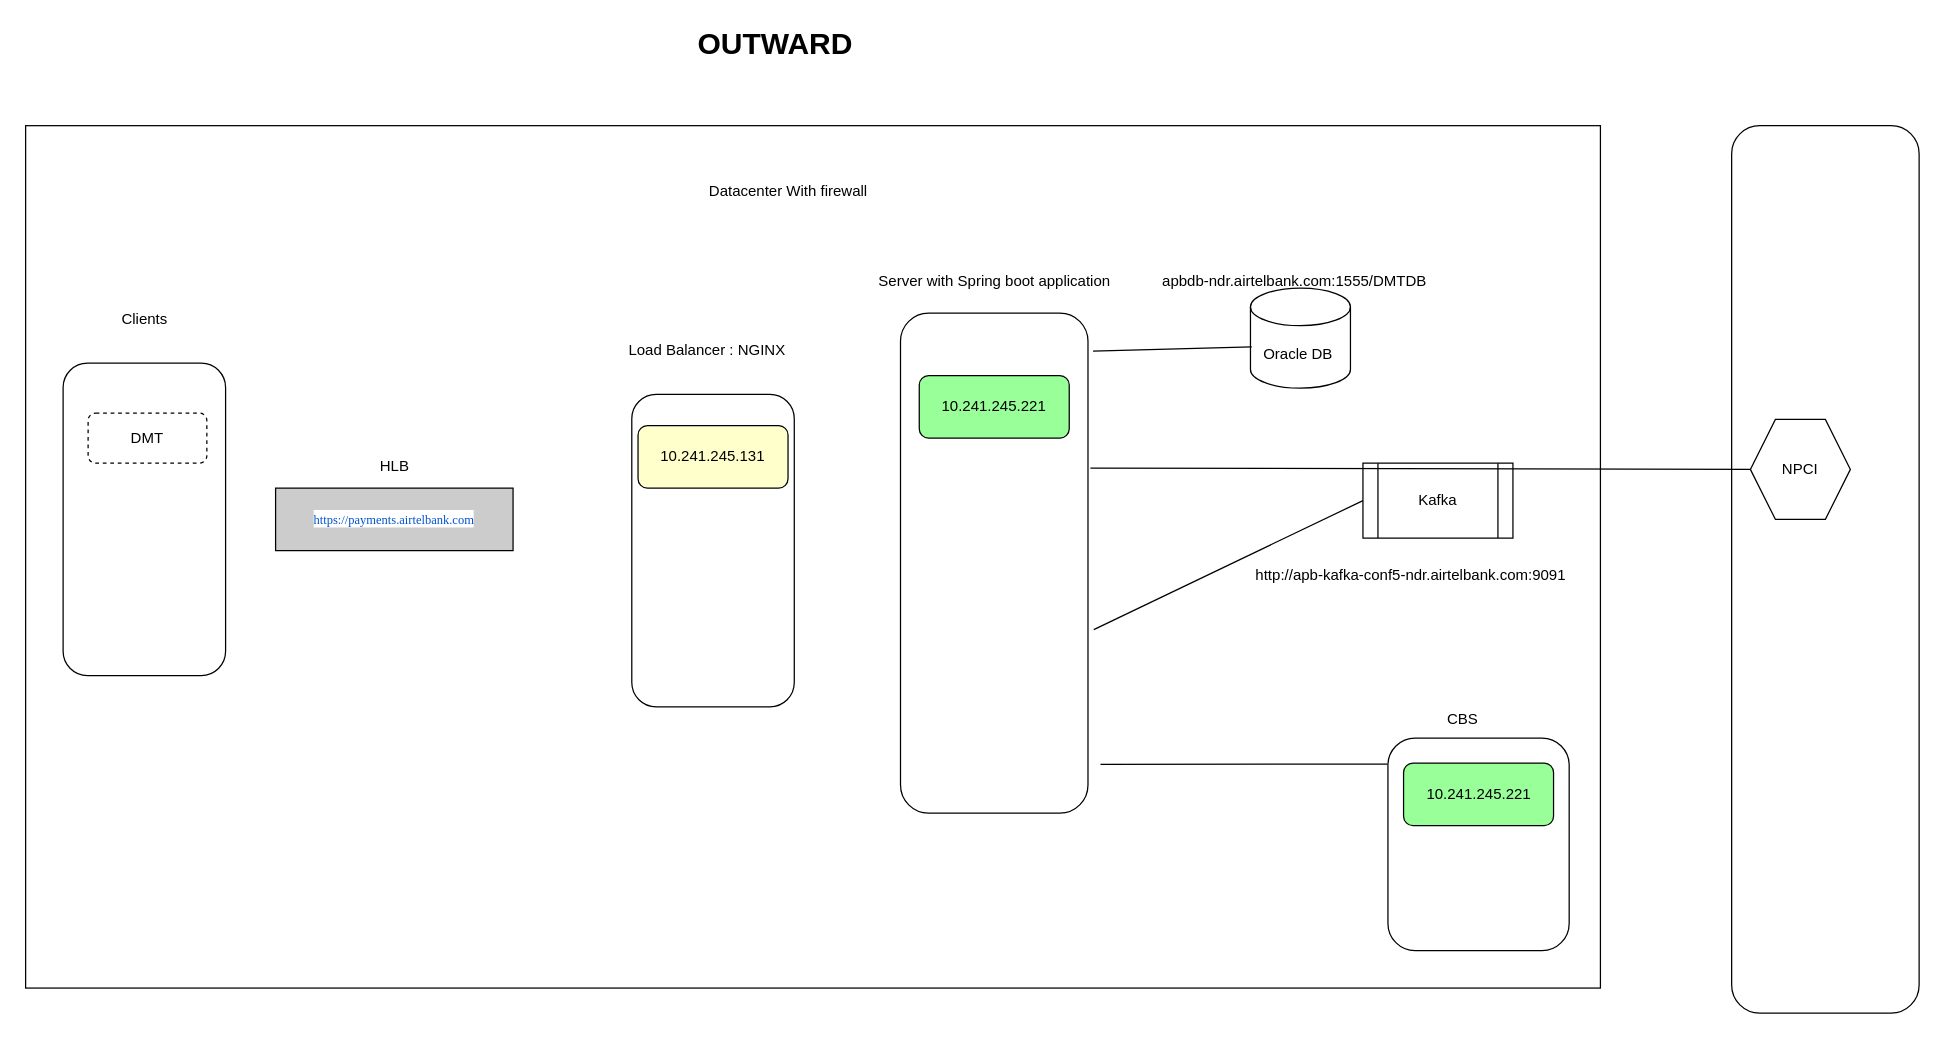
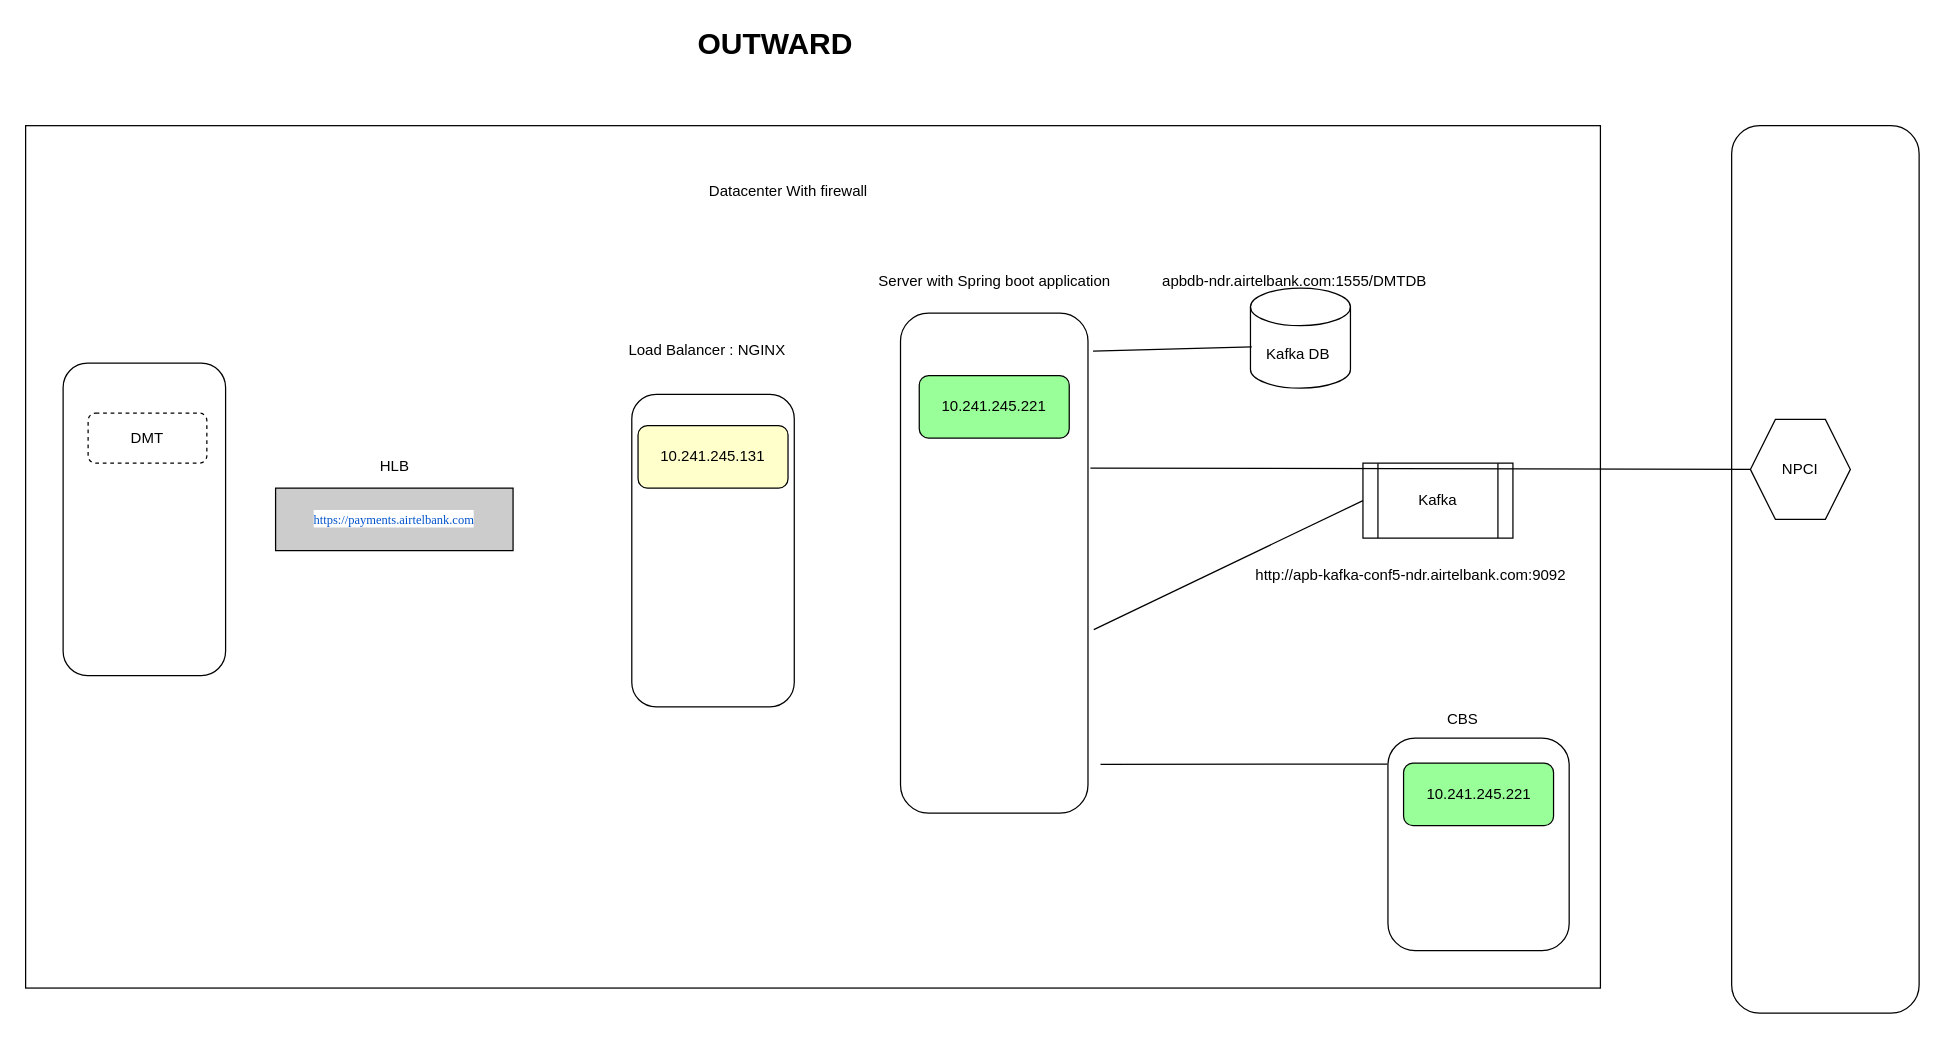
node "Clients": removed
node "Oracle DB": label "Oracle DB" -> "Kafka DB"
node "http://apb-kafka-conf5-ndr.airtelbank.com:9091": label "http://apb-kafka-conf5-ndr.airtelbank.com:9091" -> "http://apb-kafka-conf5-ndr.airtelbank.com:9092"
